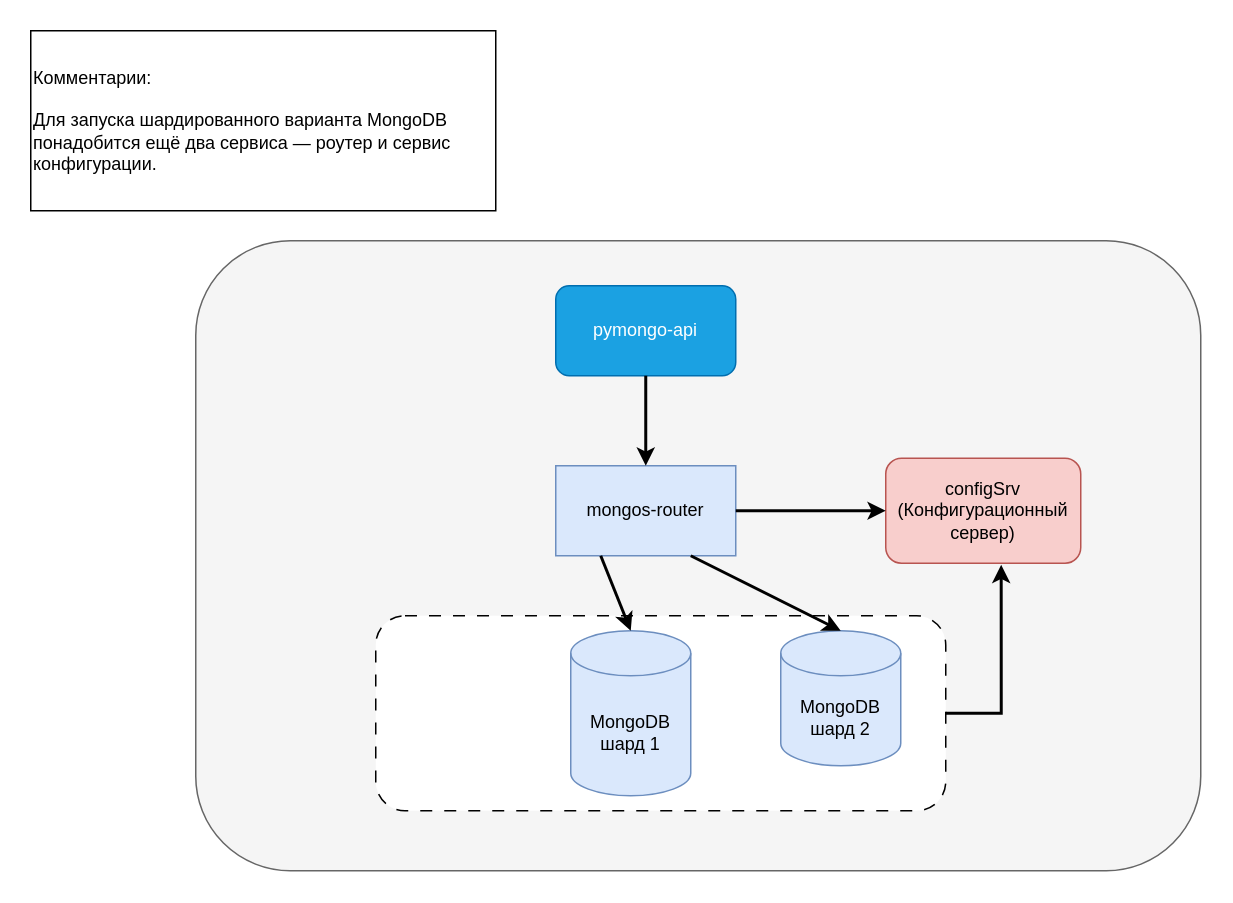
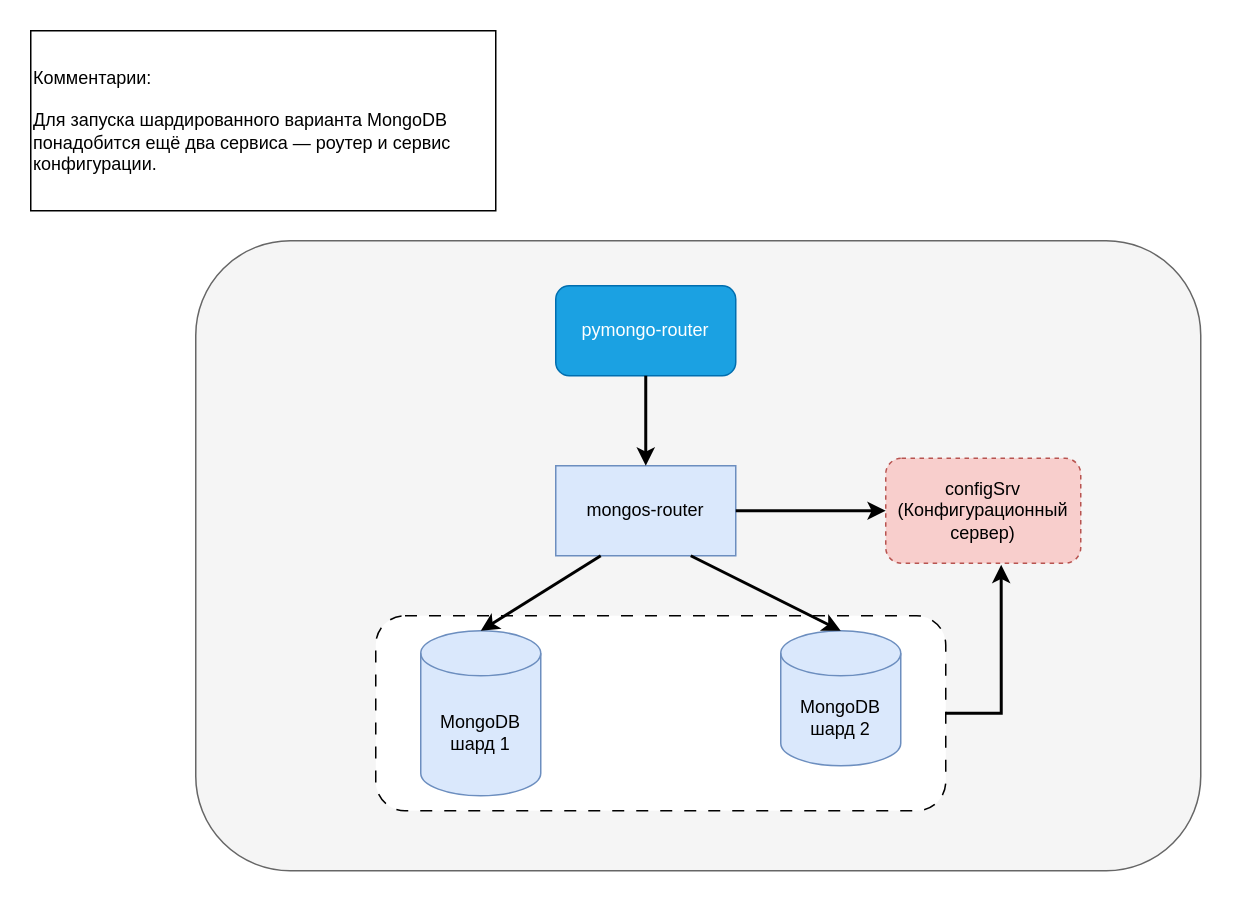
node "pymongo-api": label "pymongo-api" -> "pymongo-router"
node "configSrv (Конфигурационный сервер)": style solid -> dashed
node "MongoDB шард 1": moved (631, 713) -> (481, 713)
